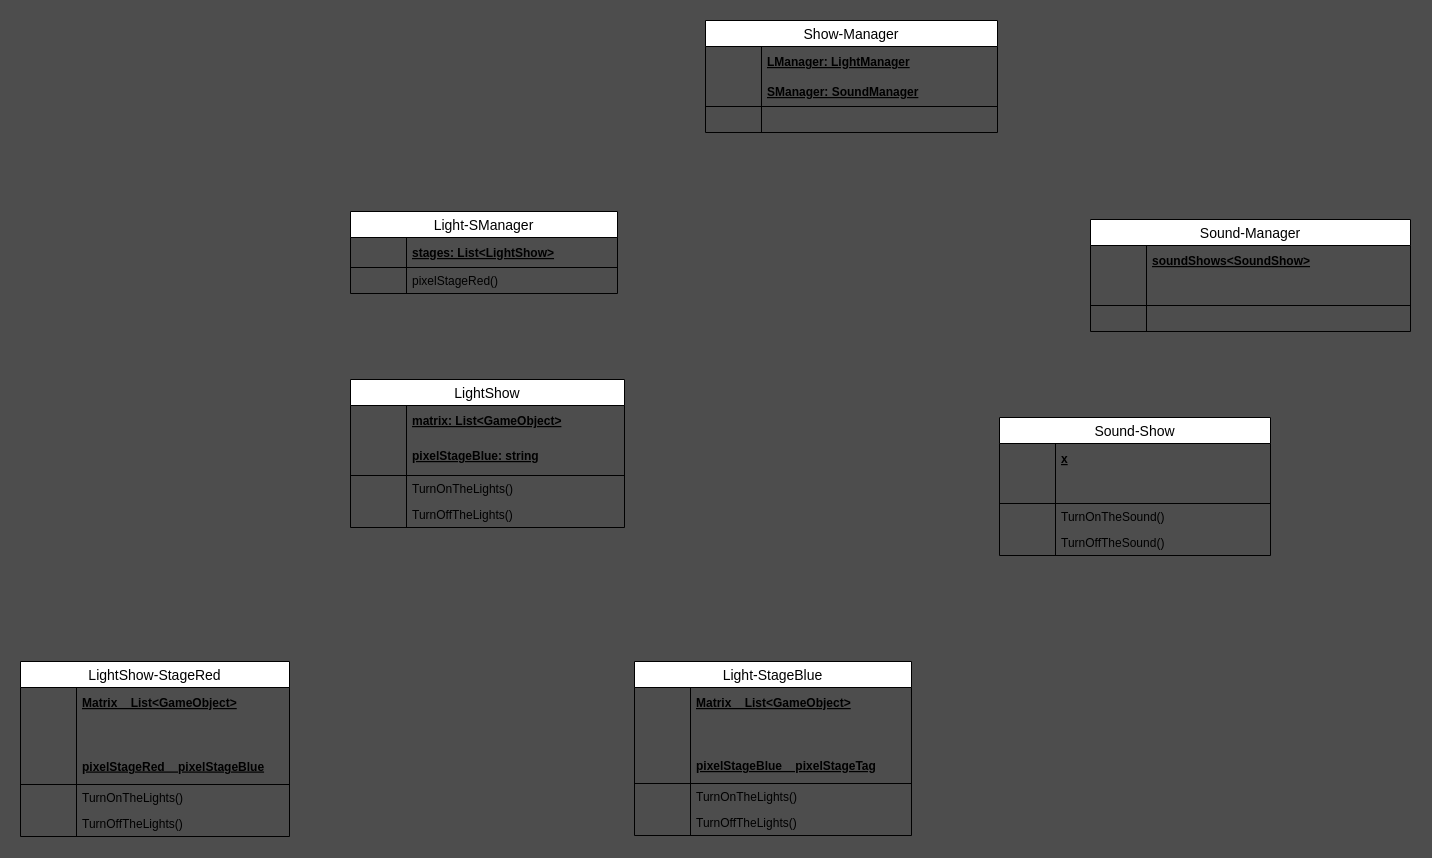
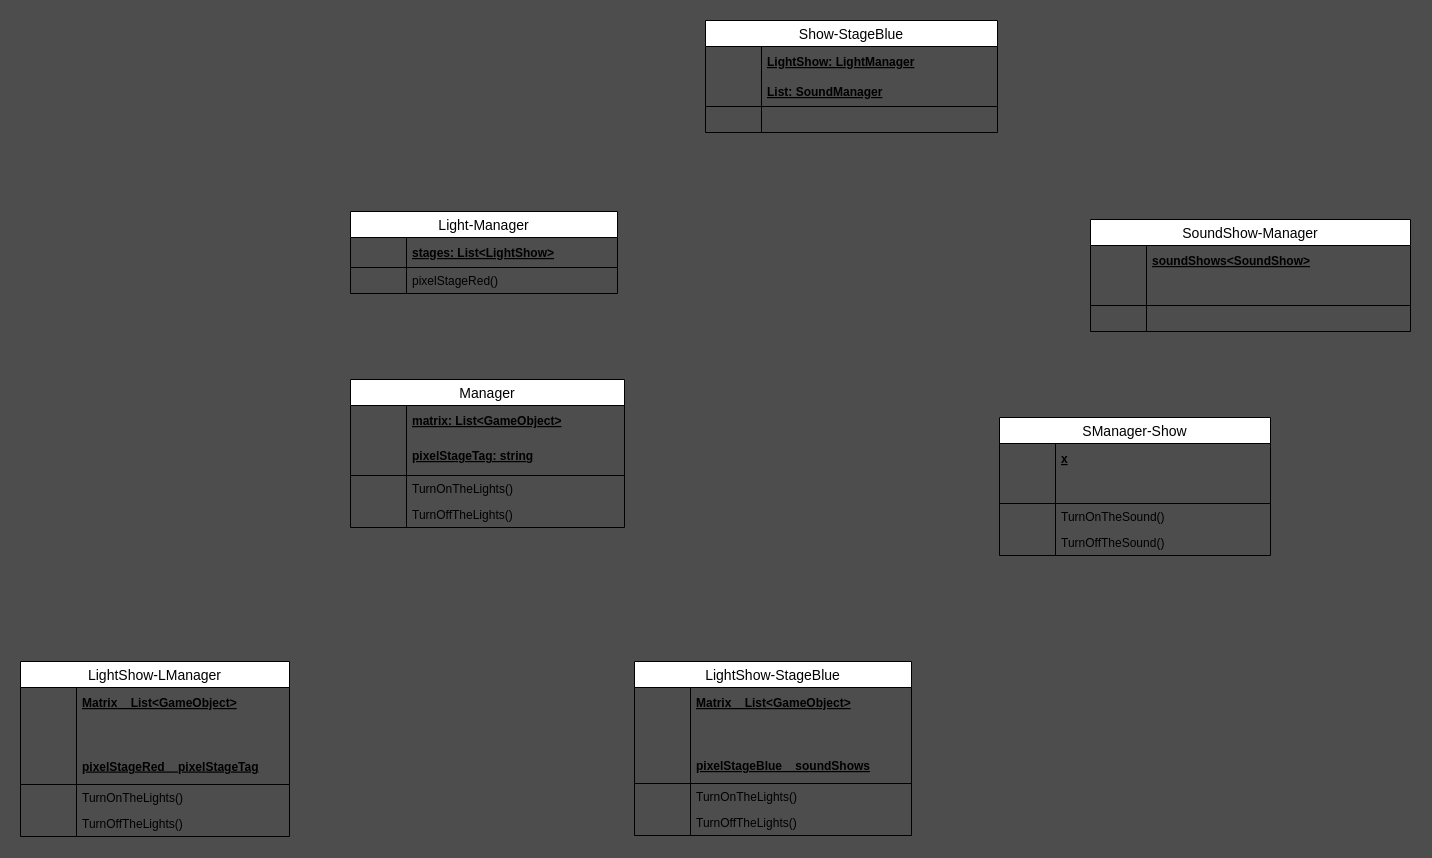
node "Show-Manager": label "Show-Manager" -> "Show-StageBlue"
node "LManager: LightManager": label "LManager: LightManager" -> "LightShow: LightManager"
node "SManager: SoundManager": label "SManager: SoundManager" -> "List: SoundManager"
node "Light-SManager": label "Light-SManager" -> "Light-Manager"
node "Sound-Manager": label "Sound-Manager" -> "SoundShow-Manager"
node "LightShow": label "LightShow" -> "Manager"
node "Sound-Show": label "Sound-Show" -> "SManager-Show"
node "pixelStageBlue: string": label "pixelStageBlue: string" -> "pixelStageTag: string"
node "LightShow-StageRed": label "LightShow-StageRed" -> "LightShow-LManager"
node "Light-StageBlue": label "Light-StageBlue" -> "LightShow-StageBlue"
node "pixelStageBlue pixelStageTag": label "pixelStageBlue pixelStageTag" -> "pixelStageBlue soundShows"
node "pixelStageRed pixelStageBlue": label "pixelStageRed pixelStageBlue" -> "pixelStageRed pixelStageTag"
